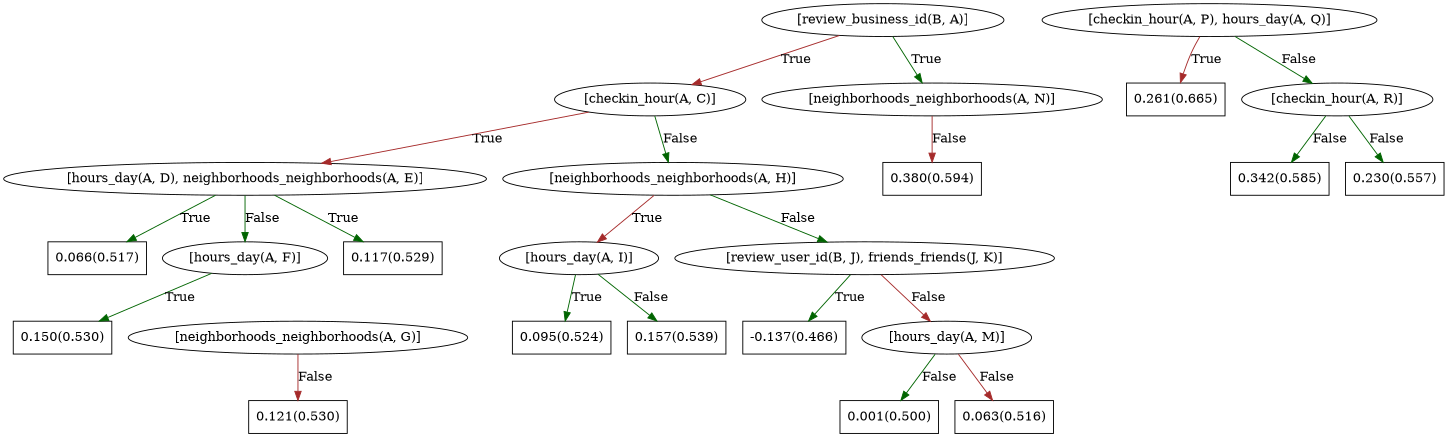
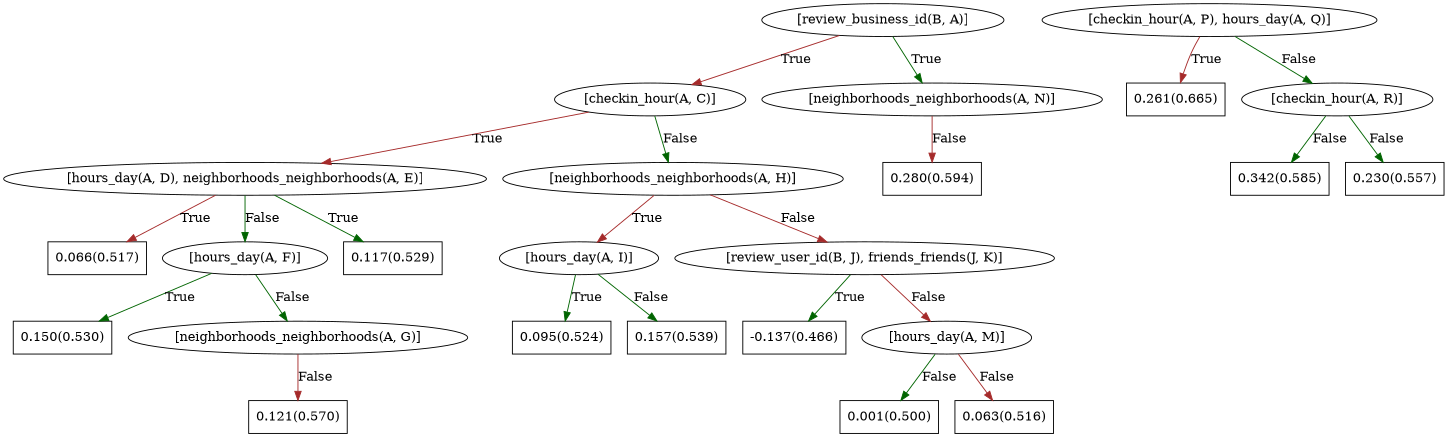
node "0.380(0.594)": label "0.380(0.594)" -> "0.280(0.594)"
edge "[hours_day(A, D), neighborhoods_neighborhoods(A, E)]" -> "0.066(0.517)": color darkgreen -> brown
edge "[neighborhoods_neighborhoods(A, H)]" -> "[review_user_id(B, J), friends_friends(J, K)]": color darkgreen -> brown
edge "[hours_day(A, F)]" -> "[neighborhoods_neighborhoods(A, G)]": added, label "False"
node "0.121(0.530)": label "0.121(0.530)" -> "0.121(0.570)"
